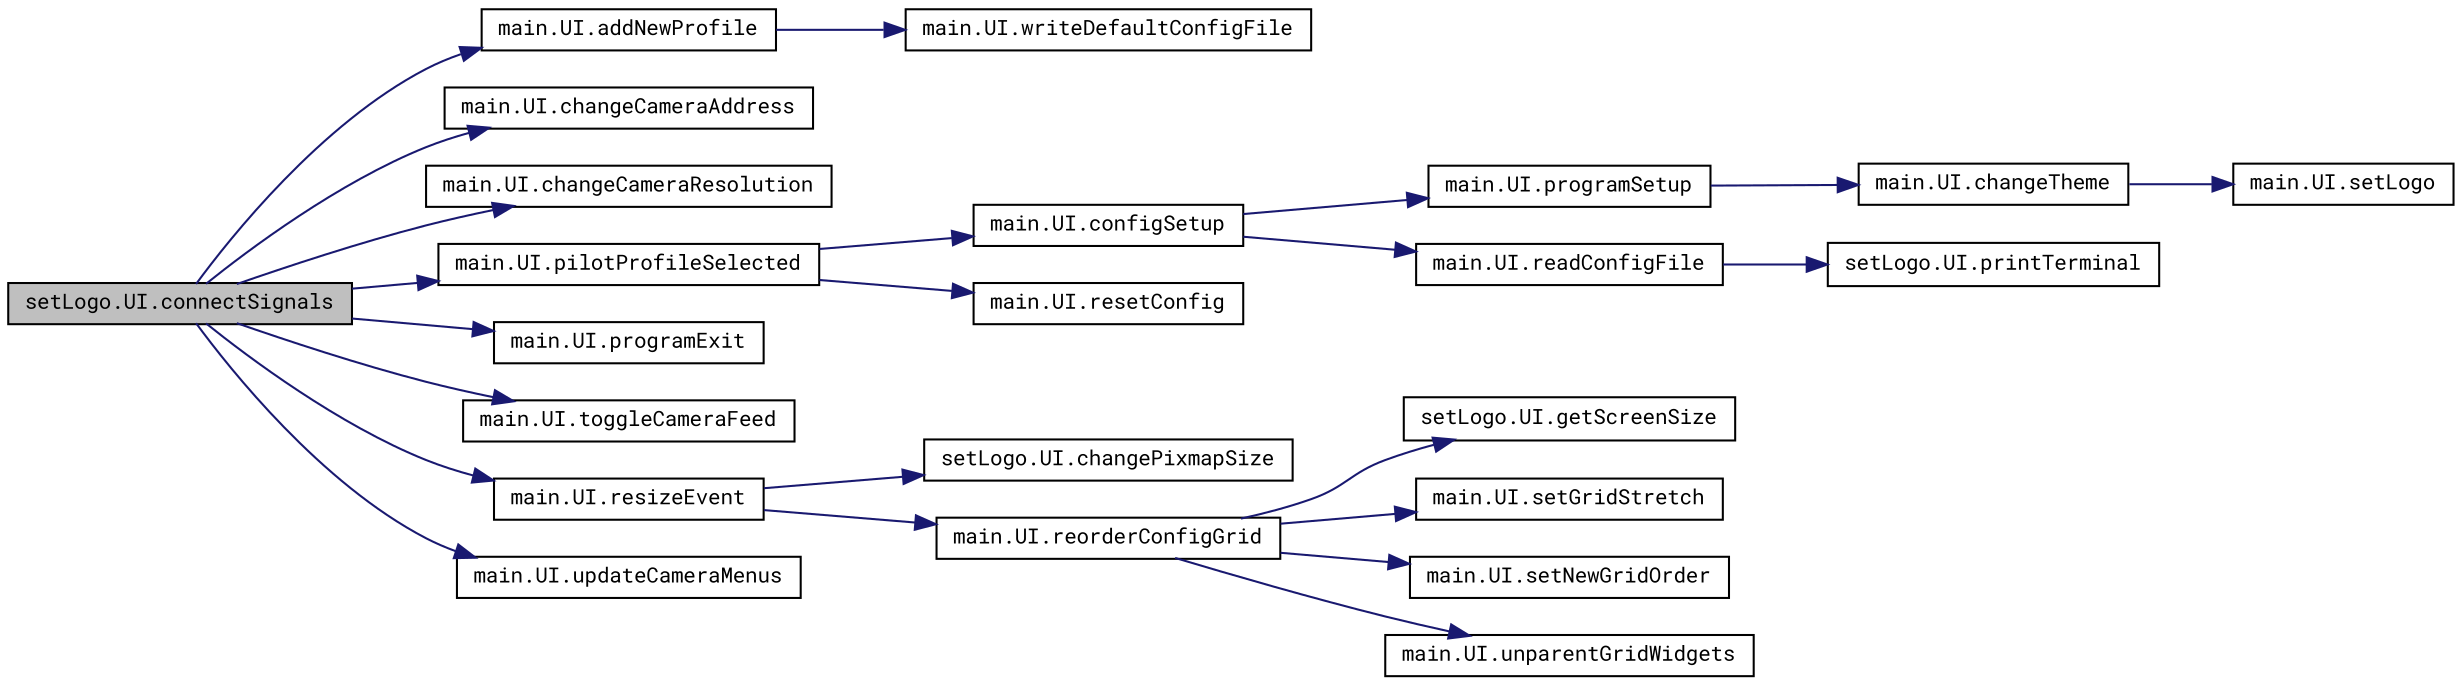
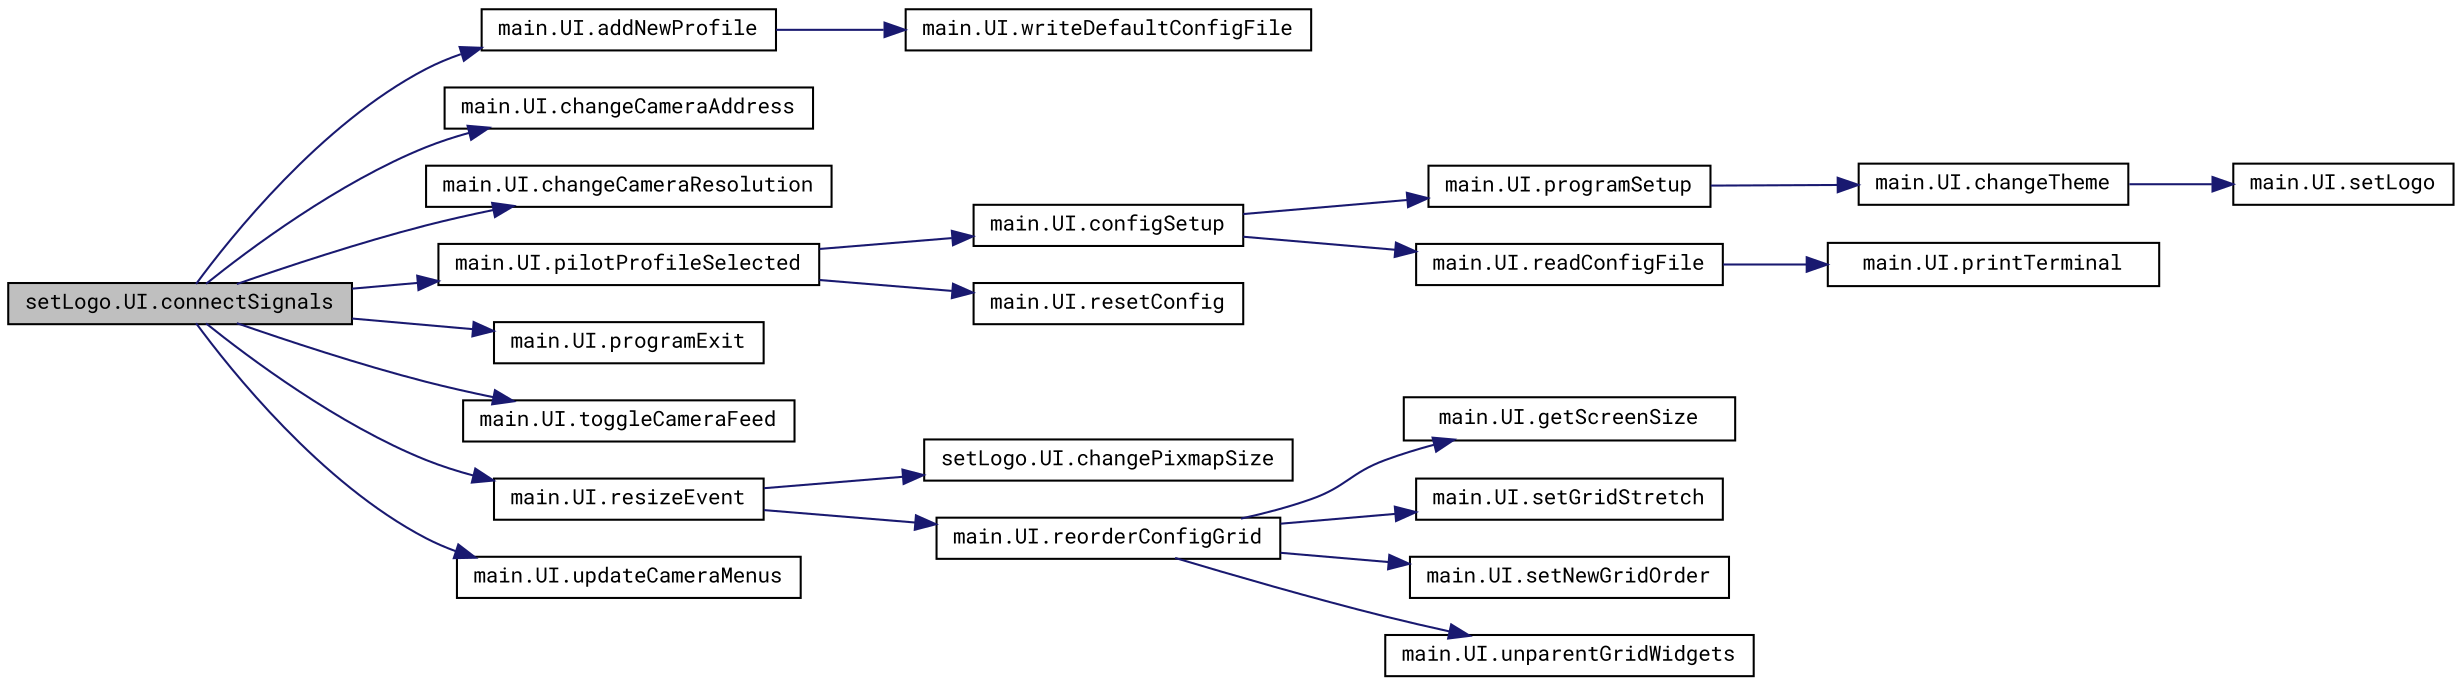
node "setLogo.UI.printTerminal": label "setLogo.UI.printTerminal" -> "main.UI.printTerminal"
node "setLogo.UI.getScreenSize": label "setLogo.UI.getScreenSize" -> "main.UI.getScreenSize"
